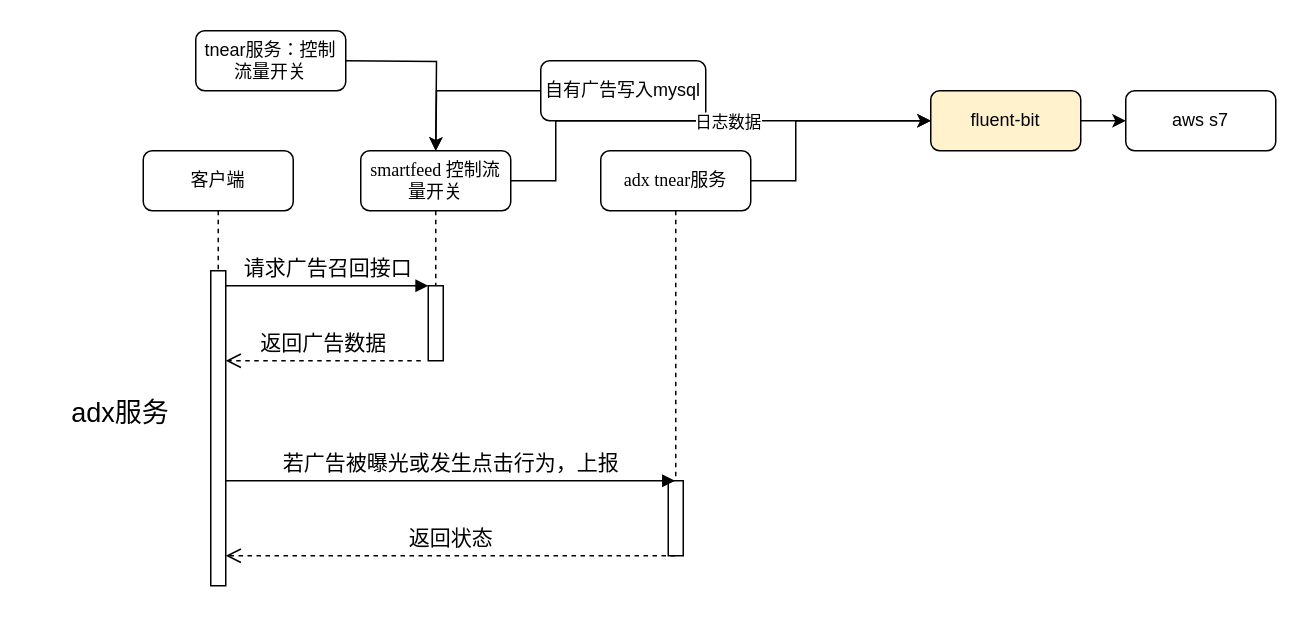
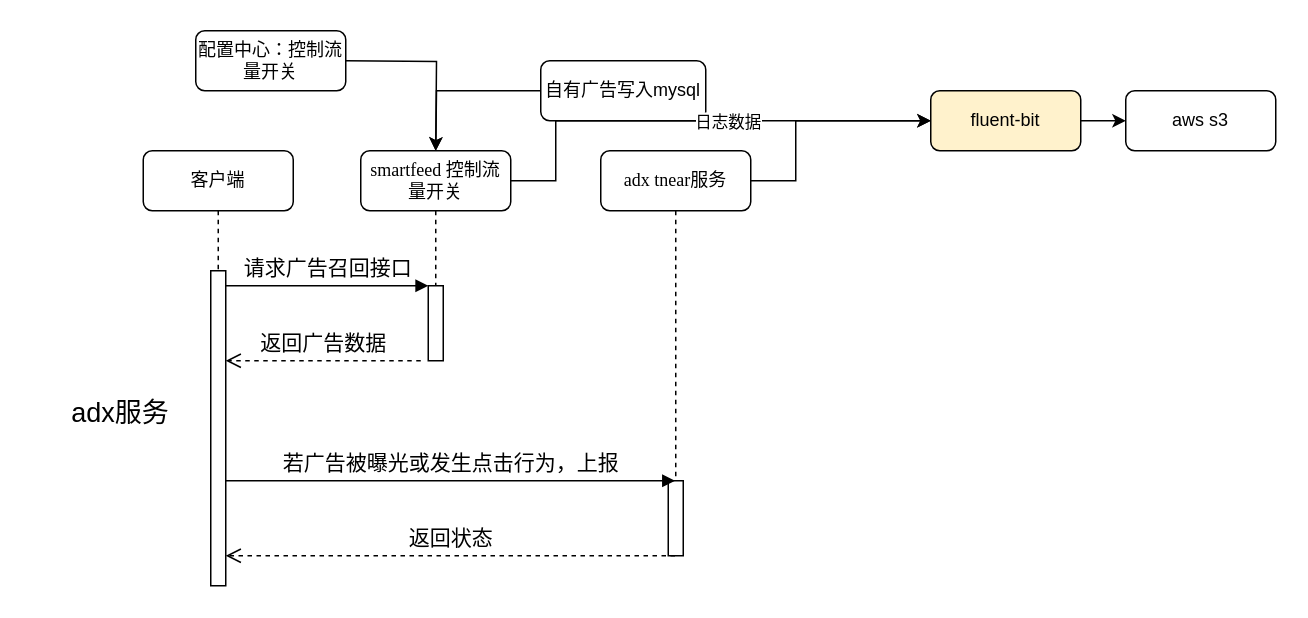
node "tnear服务：控制流量开关": label "tnear服务：控制流量开关" -> "配置中心：控制流量开关"
node "aws s7": label "aws s7" -> "aws s3"
